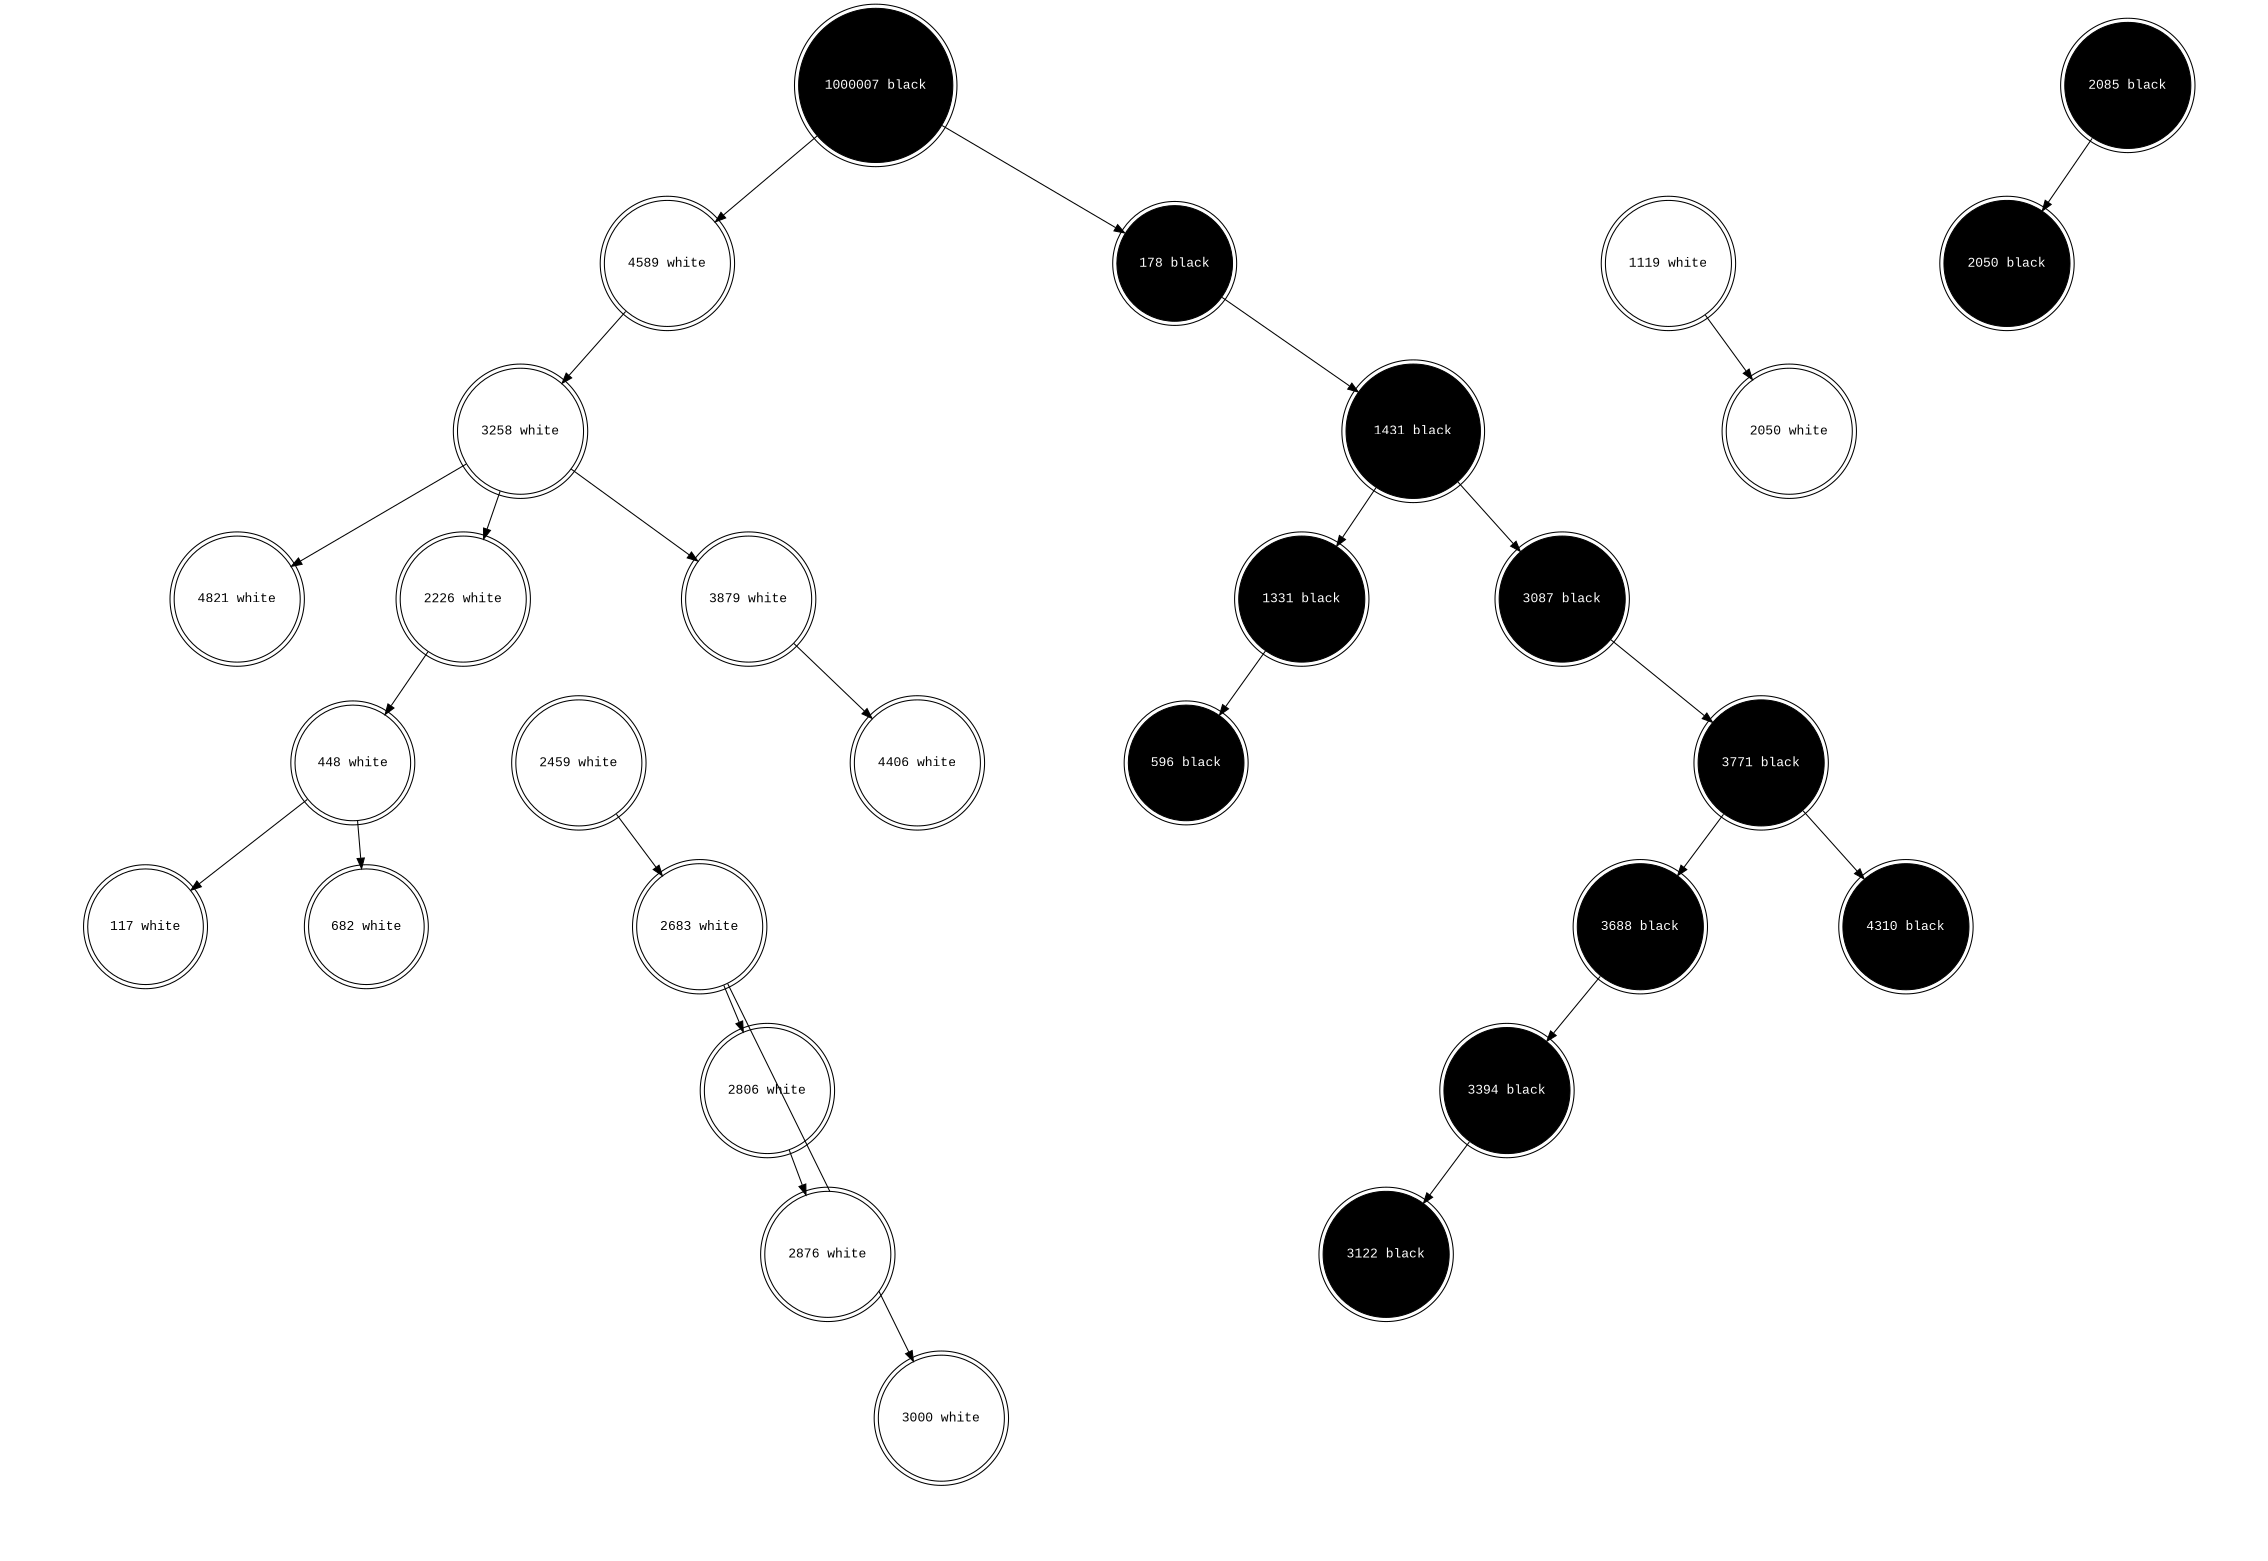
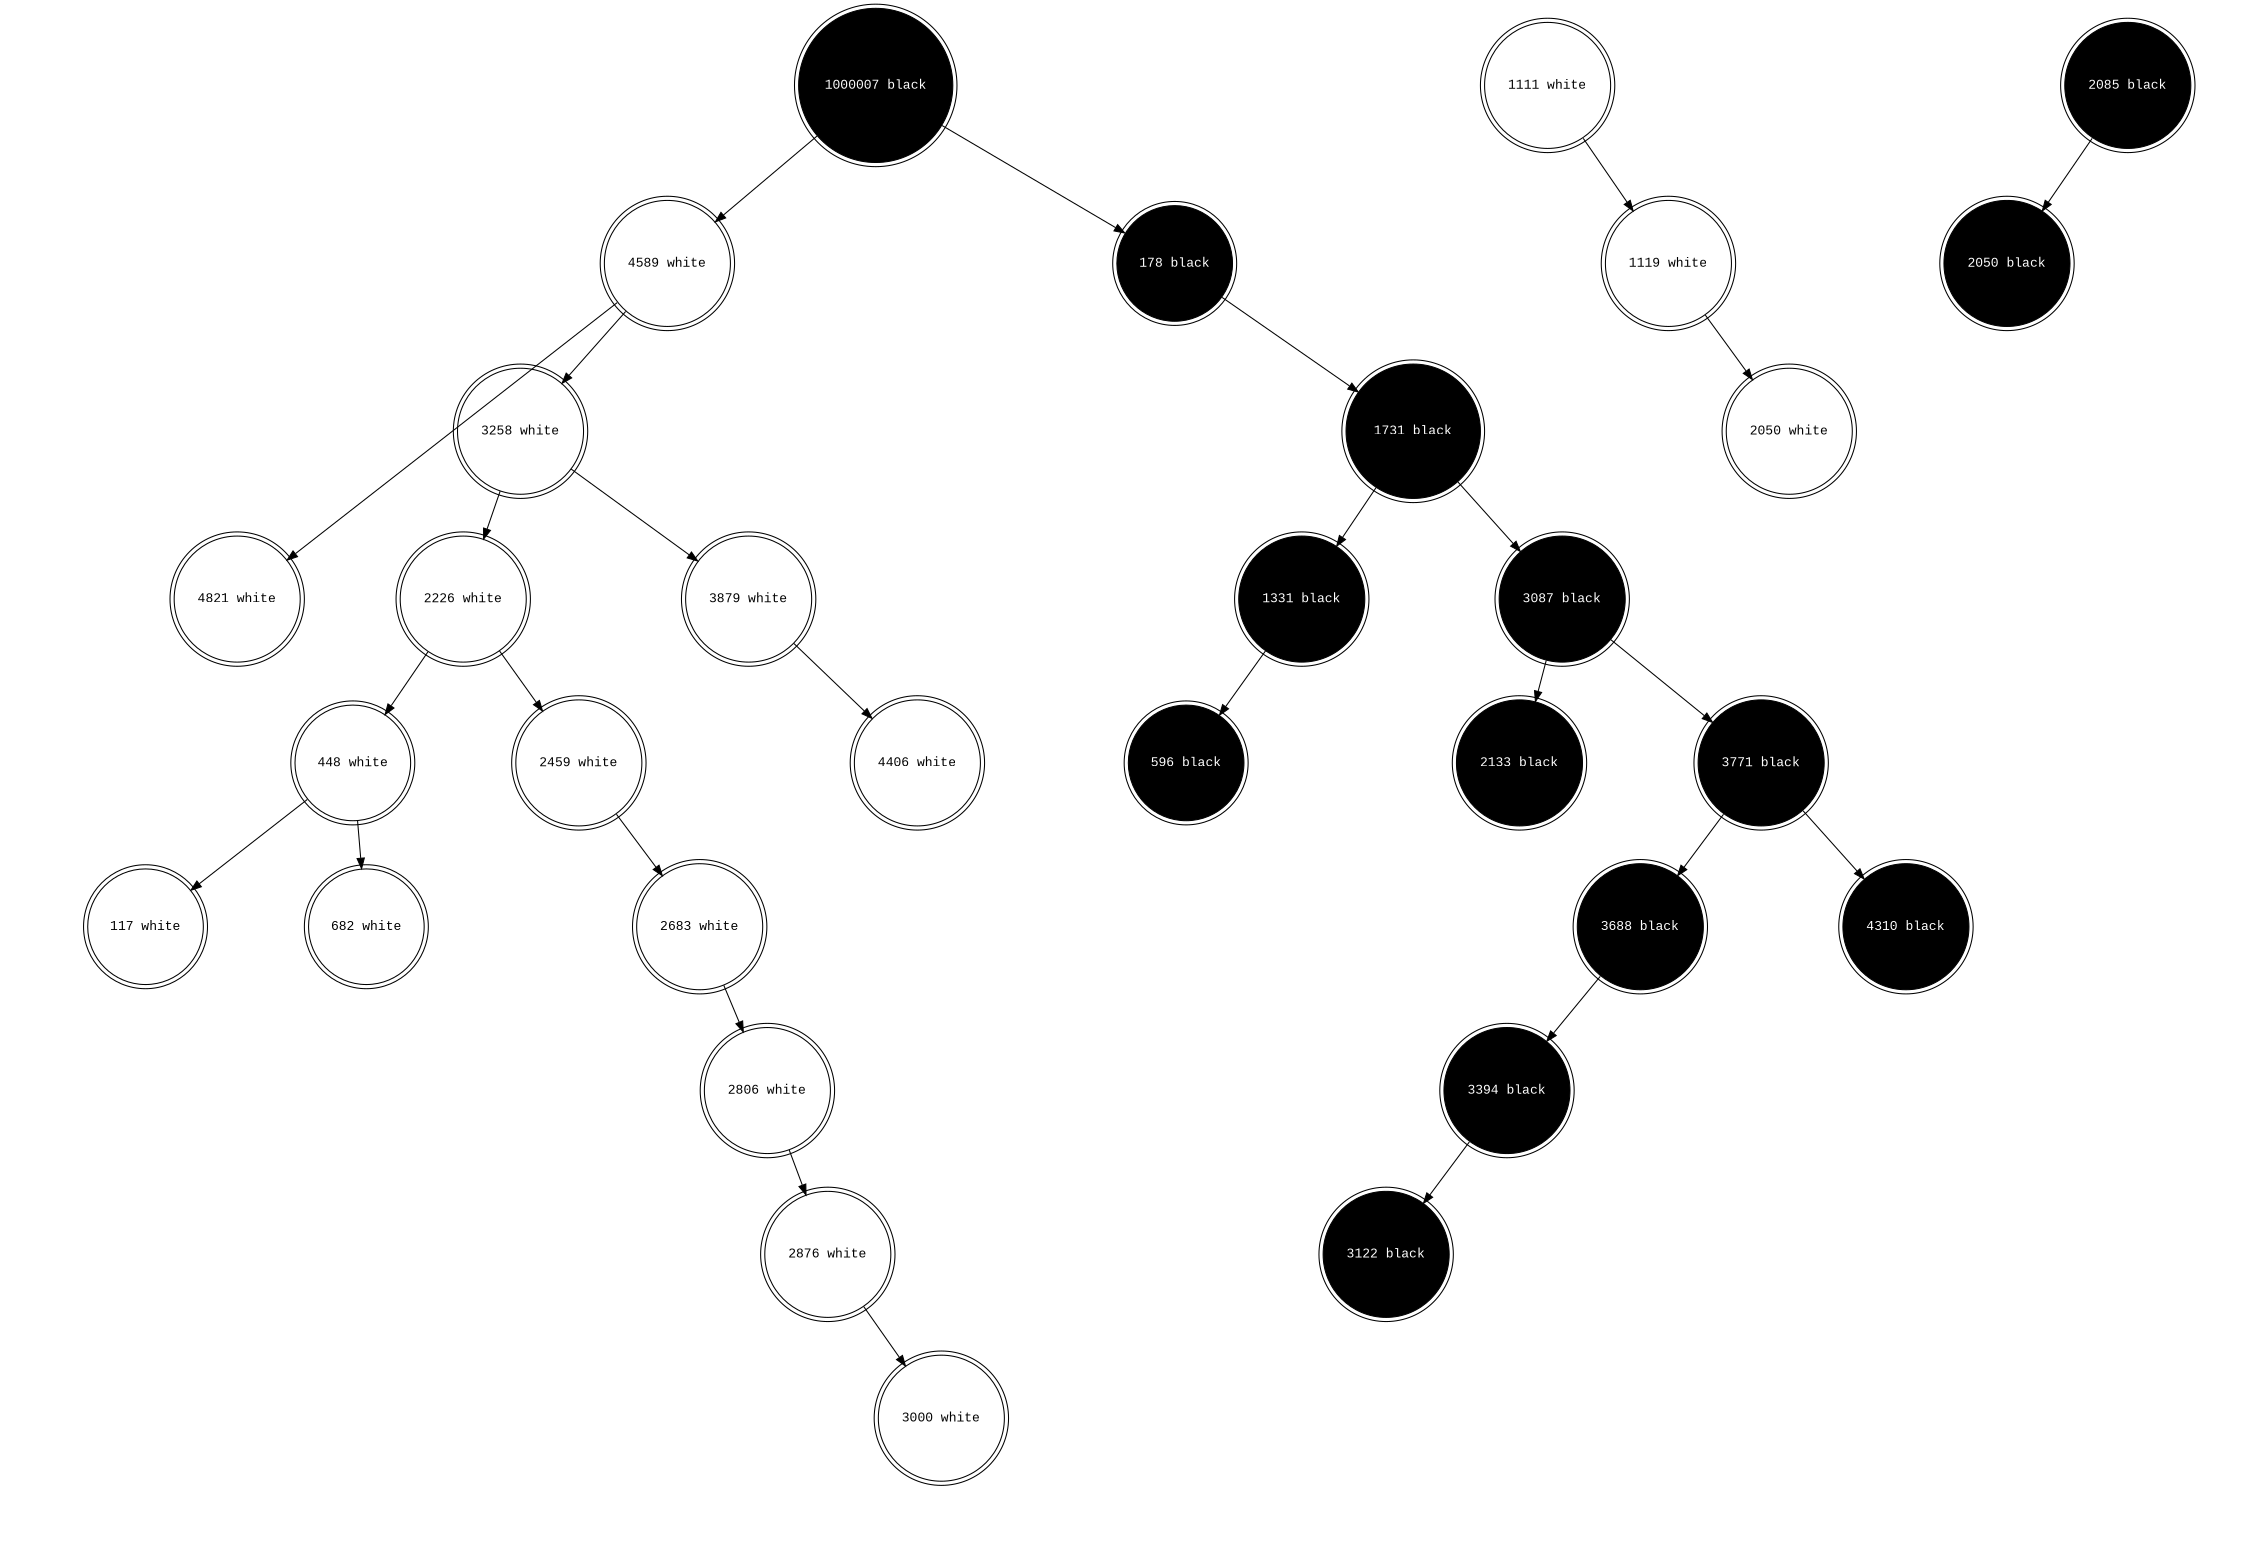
node "1111 white": added
node "1431 black": label "1431 black" -> "1731 black"
edge "3258 white" -> "4821 white": now "4589 white" -> "4821 white"
edge "2226 white" -> "2459 white": added
node "2133 black": added
edge "2683 white" -> "3000 white": now "2876 white" -> "3000 white"
